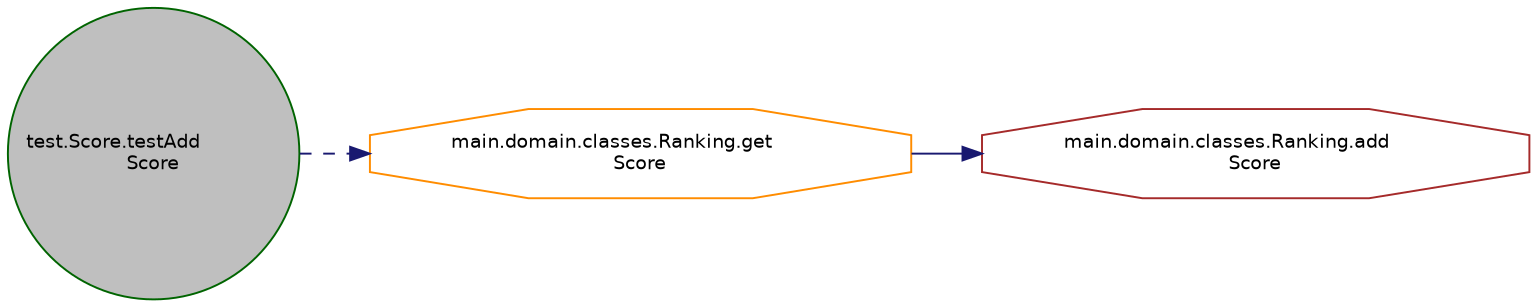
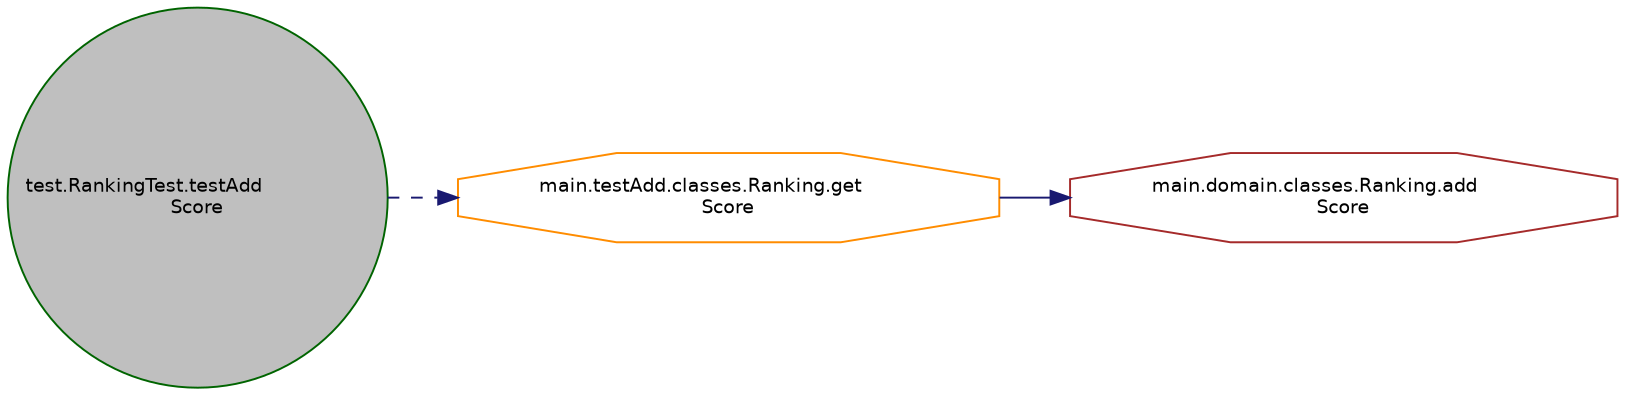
node "test.Score.testAdd Score": label "test.Score.testAdd Score" -> "test.RankingTest.testAdd Score"
node "main.domain.classes.Ranking.get Score": label "main.domain.classes.Ranking.get Score" -> "main.testAdd.classes.Ranking.get Score"
